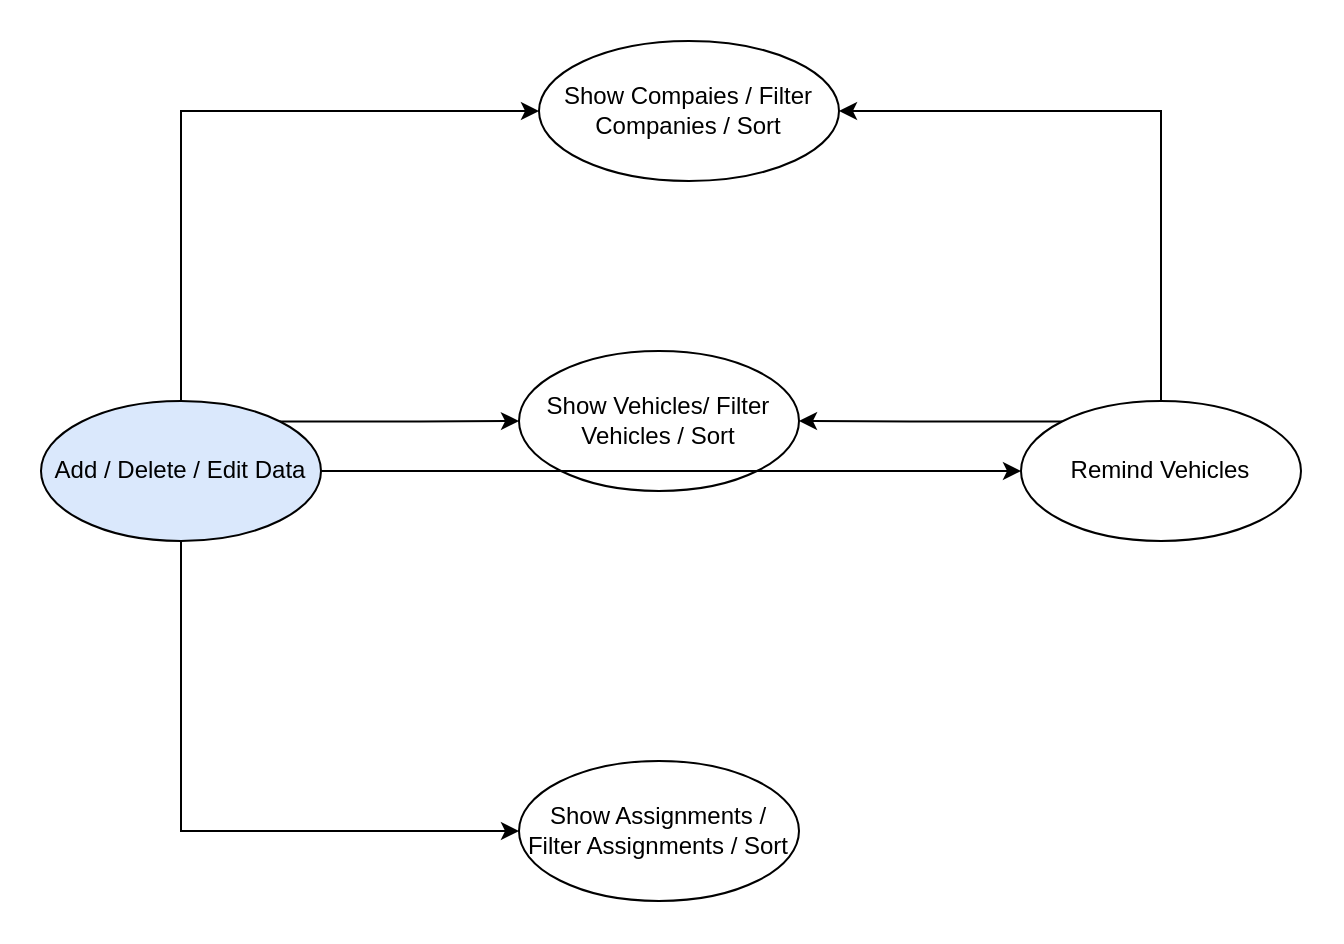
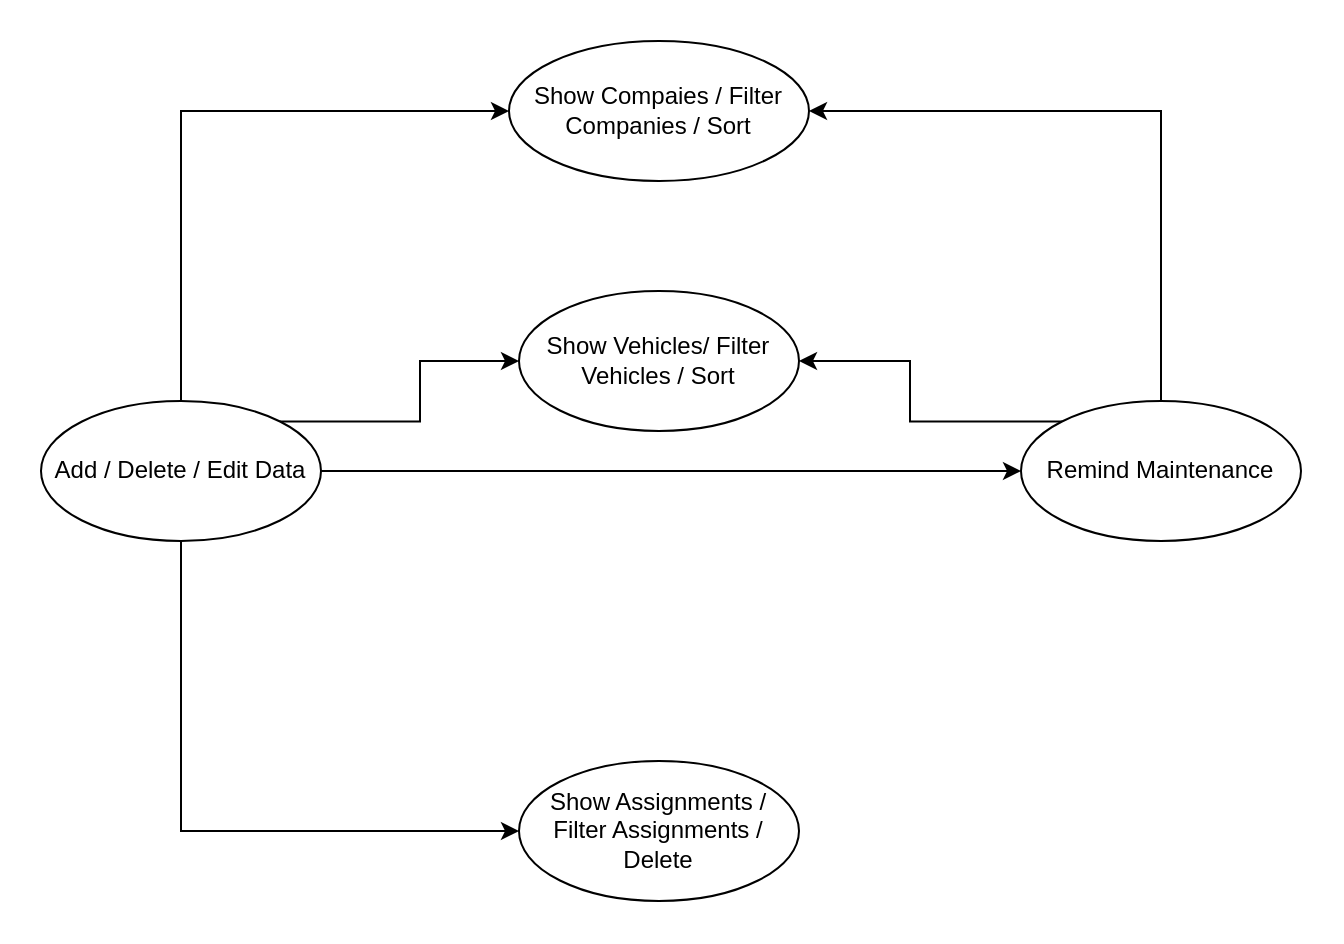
node "Show Compaies / Filter Companies / Sort": moved (689, 111) -> (659, 111)
node "Show Vehicles/ Filter Vehicles / Sort": moved (659, 421) -> (659, 361)
node "Add / Delete / Edit Data": fillcolor #dae8fc -> #ffffff
node "Remind Vehicles": label "Remind Vehicles" -> "Remind Maintenance"
node "Show Assignments / Filter Assignments / Sort": label "Show Assignments / Filter Assignments / Sort" -> "Show Assignments / Filter Assignments / Delete"
